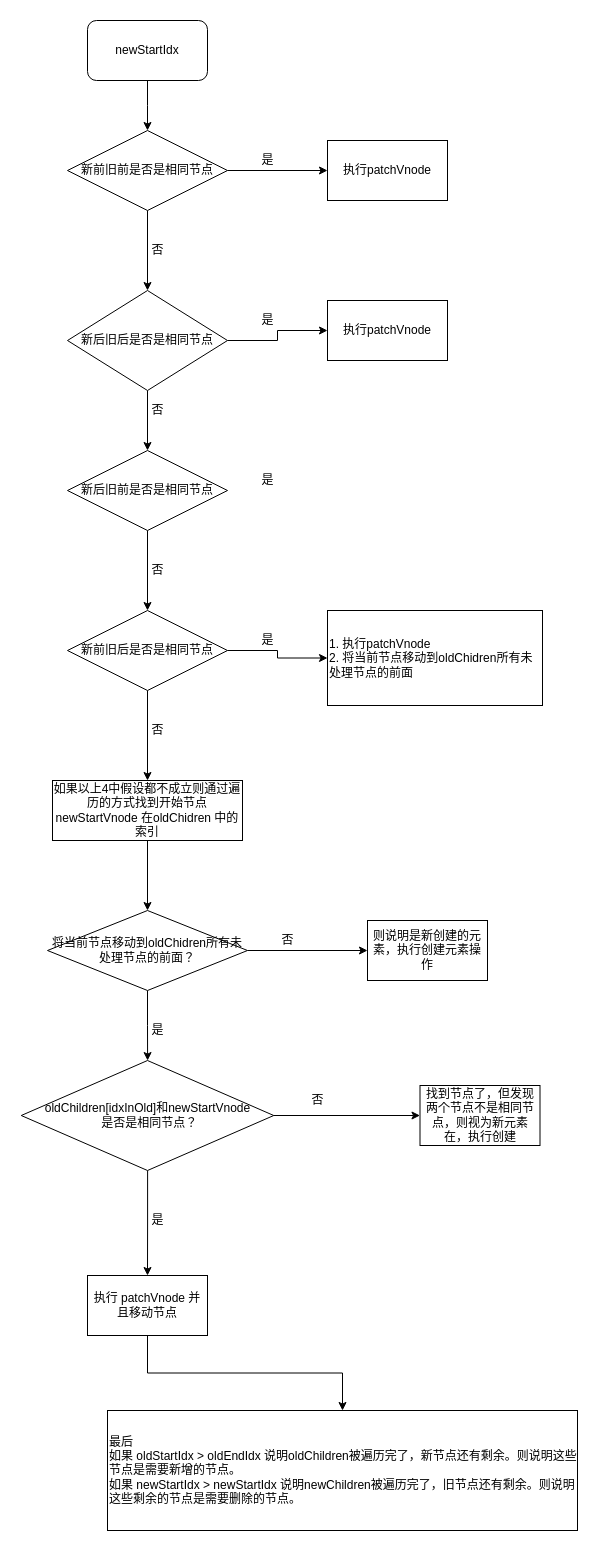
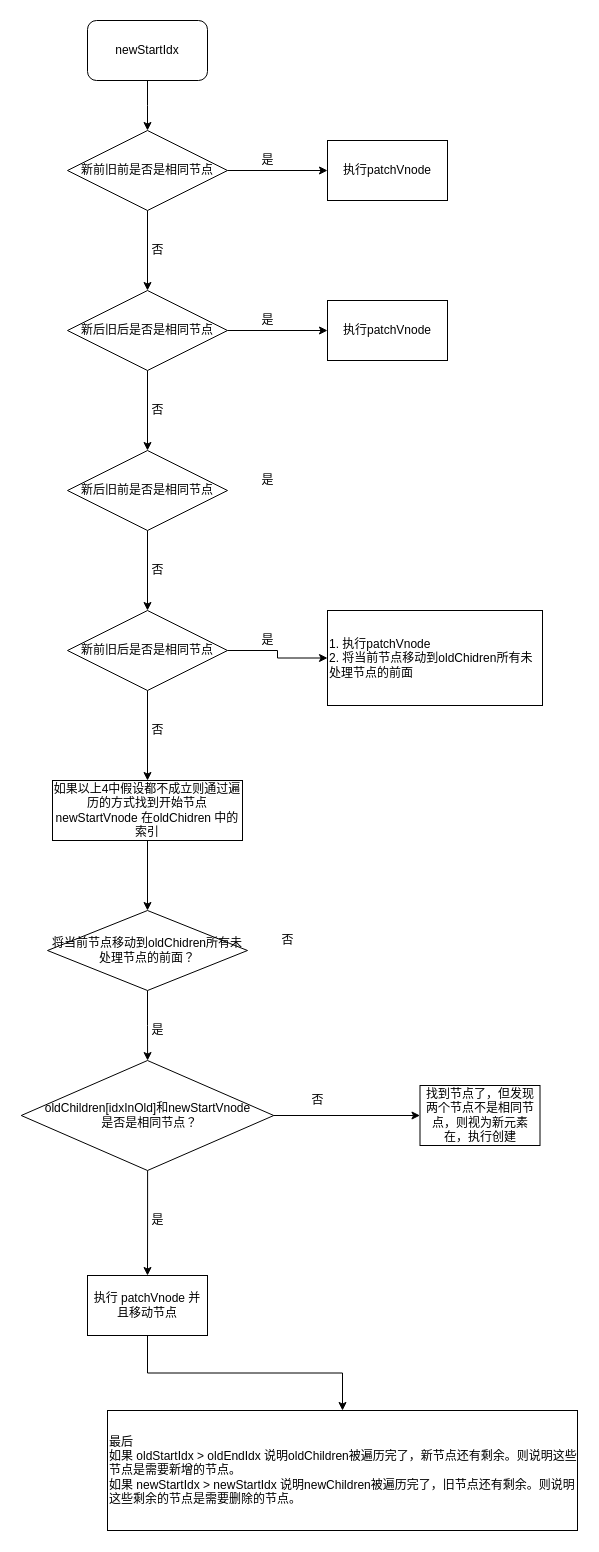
node "新后旧后是否是相同节点": size 160x100 -> 160x80
edge "将当前节点移动到oldChidren所有未处理节点的前面？" -> "则说明是新创建的元素，执行创建元素操作": removed
node "则说明是新创建的元素，执行创建元素操作": removed
